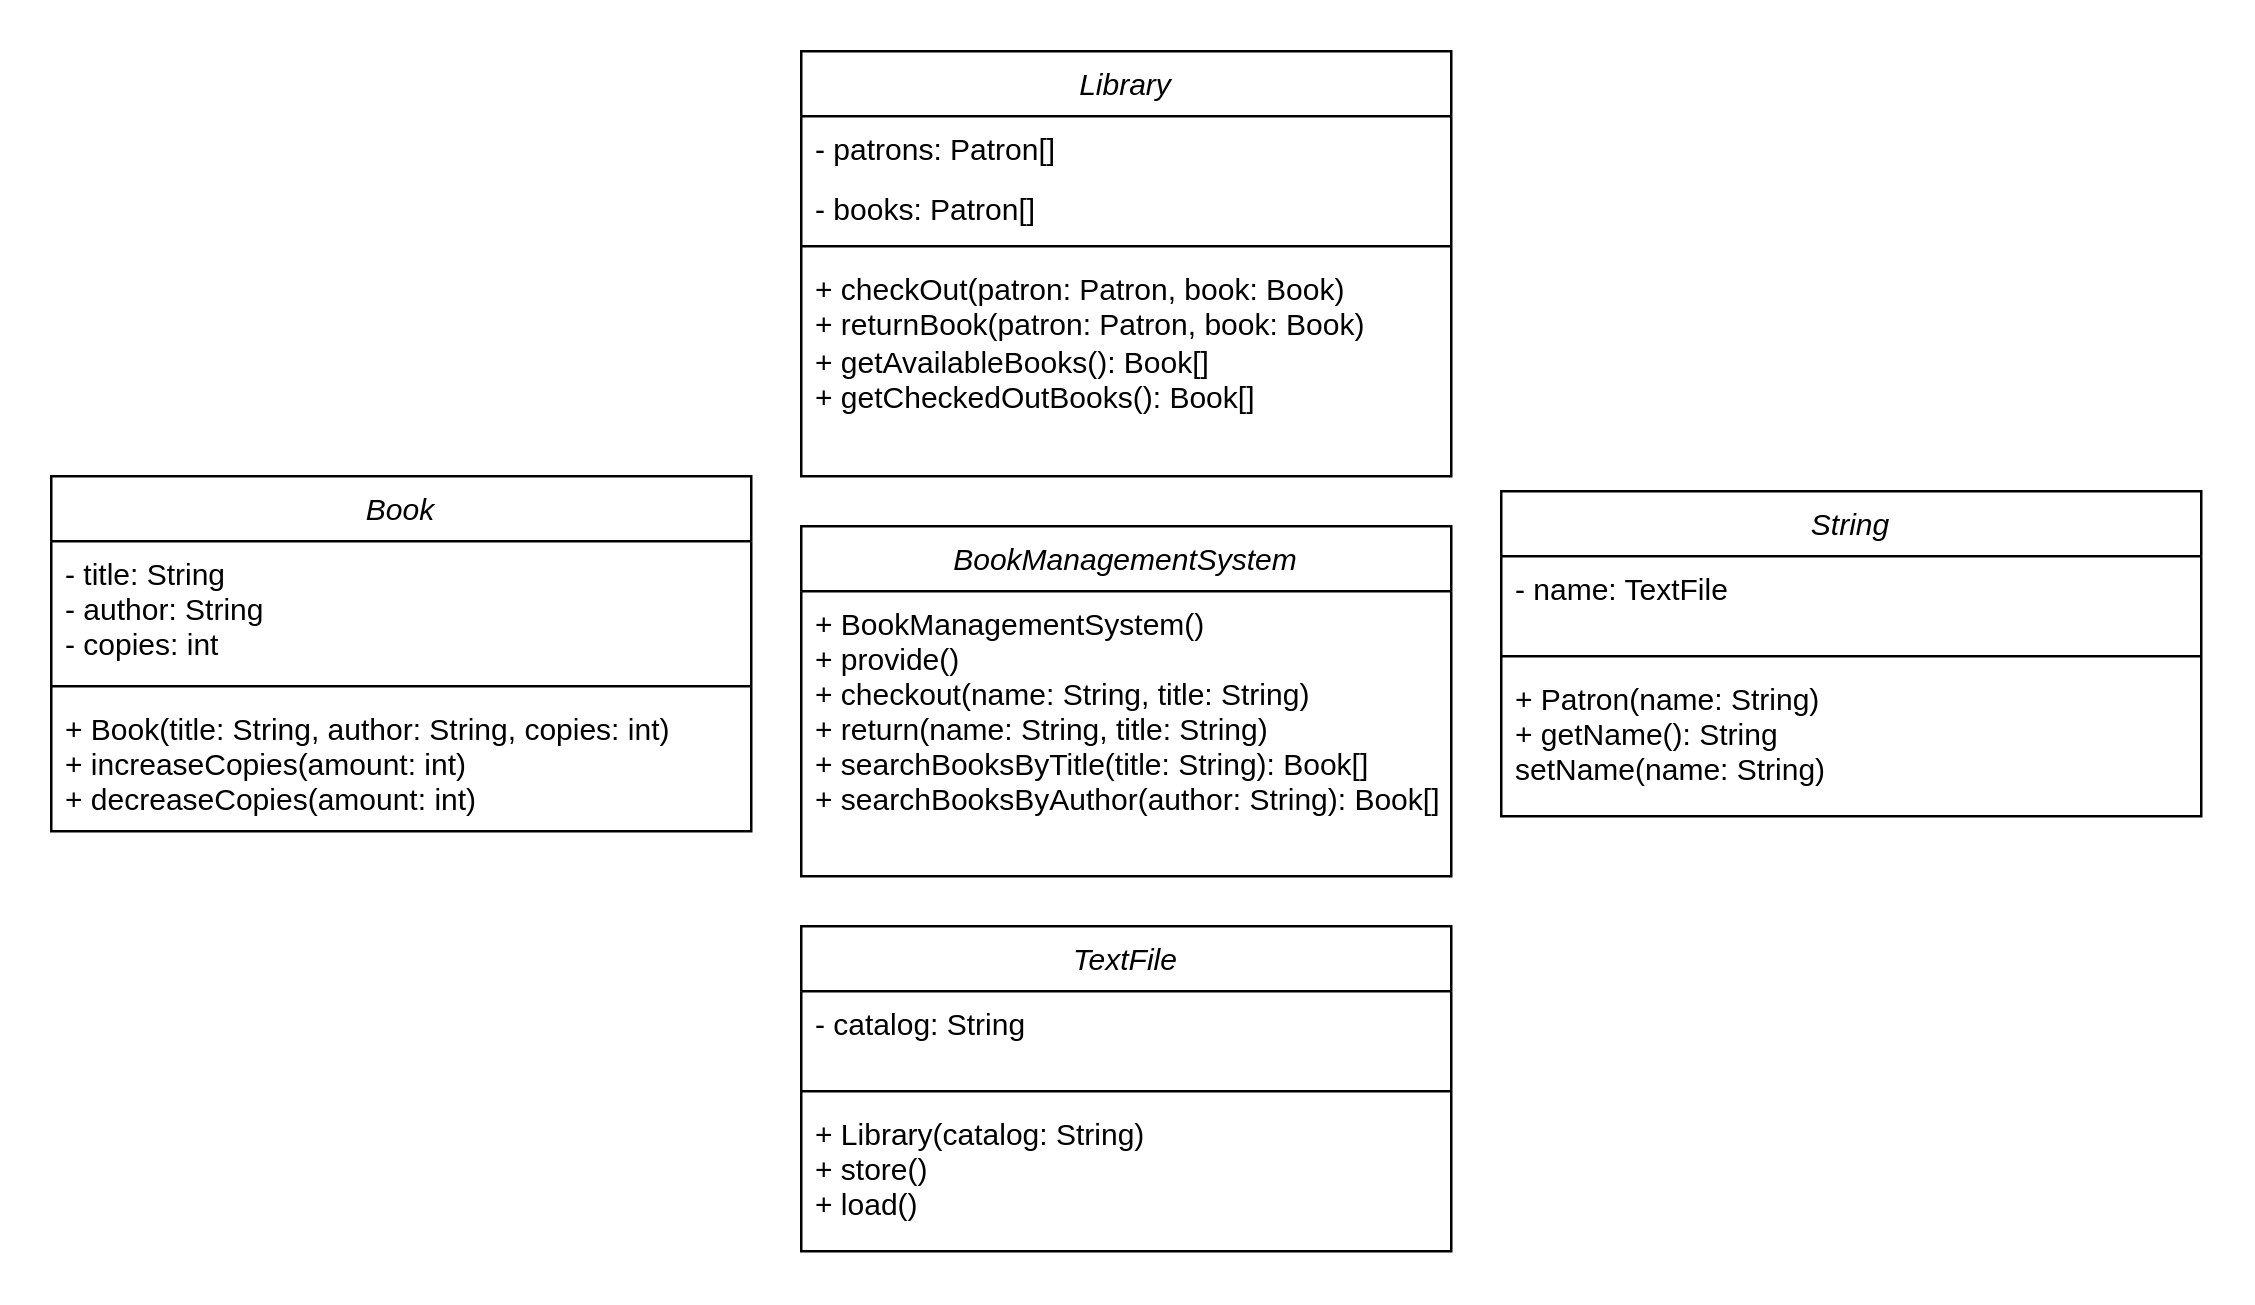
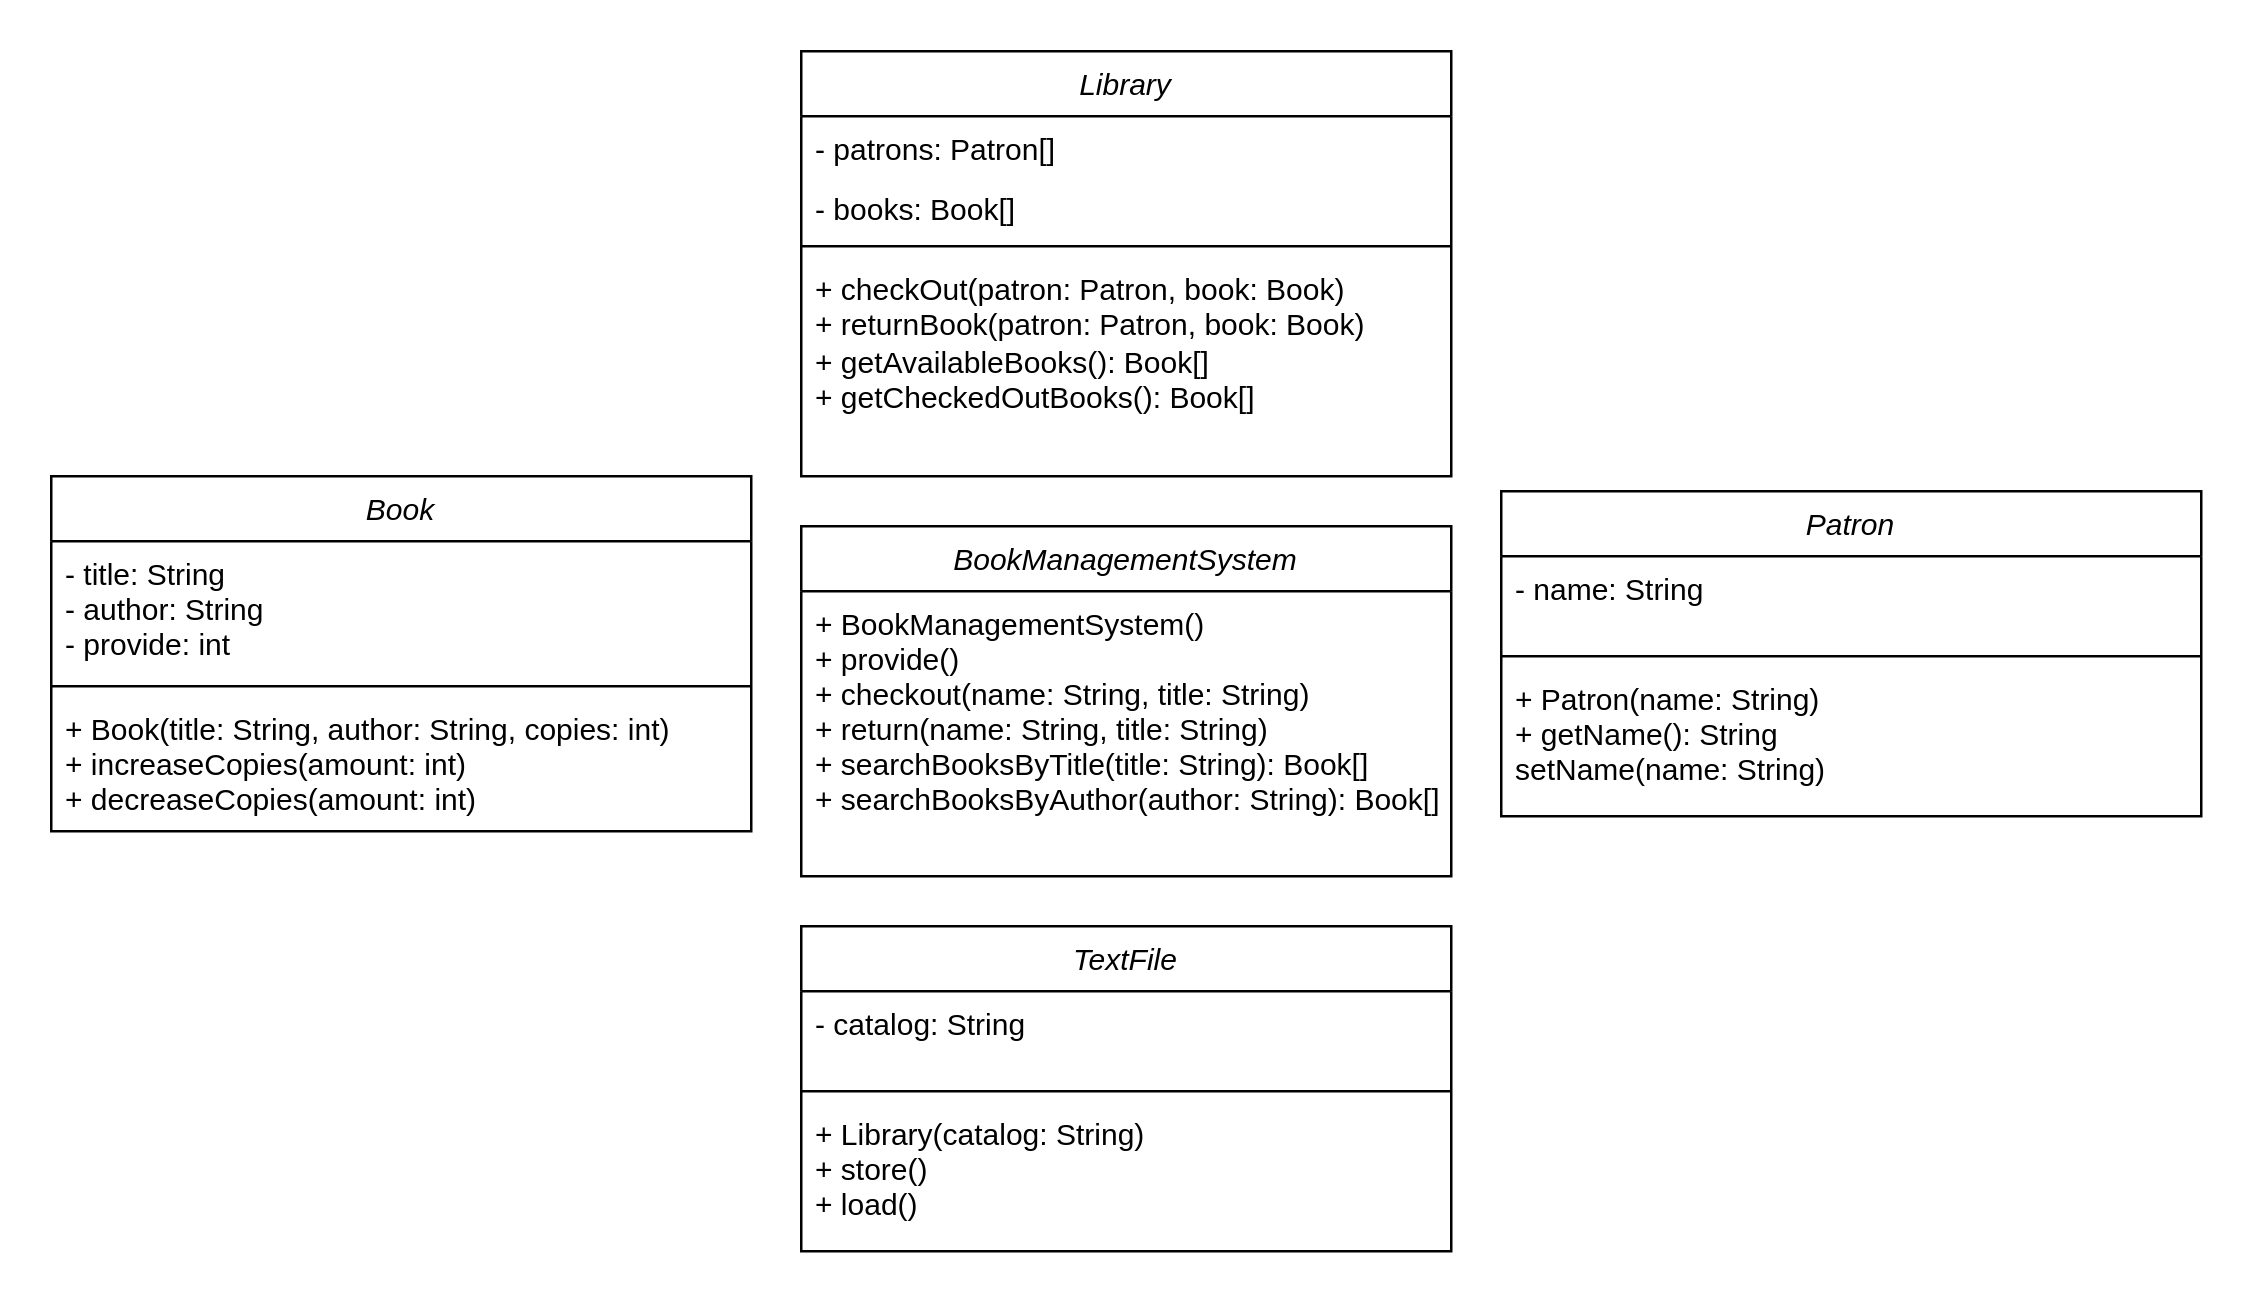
node "- books: Patron[]": label "- books: Patron[]" -> "- books: Book[]"
node "String": label "String" -> "Patron"
node "- title: String - author: String - copies: int": label "- title: String - author: String - copies: int" -> "- title: String - author: String - provide: int"
node "- name: TextFile": label "- name: TextFile" -> "- name: String"
